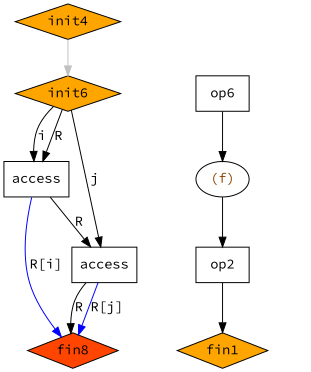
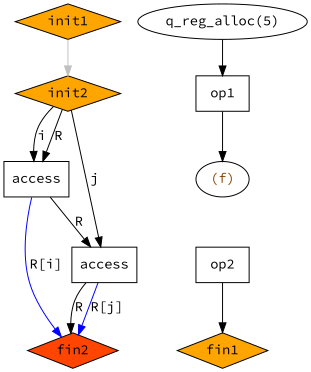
node "init4": label "init4" -> "init1"
node "q_reg_alloc(5)": added
node "init6": label "init6" -> "init2"
node "op6": label "op6" -> "op1"
edge "(f)" -> "op2": removed
node "fin8": label "fin8" -> "fin2"
